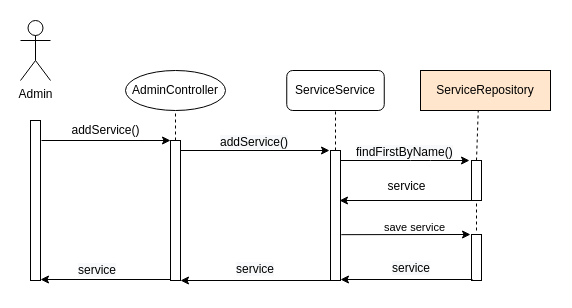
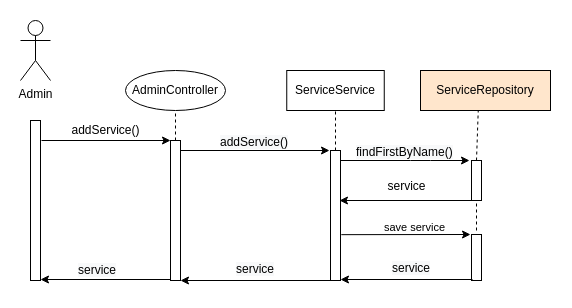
node "ServiceService": shape rounded rectangle -> rectangle
